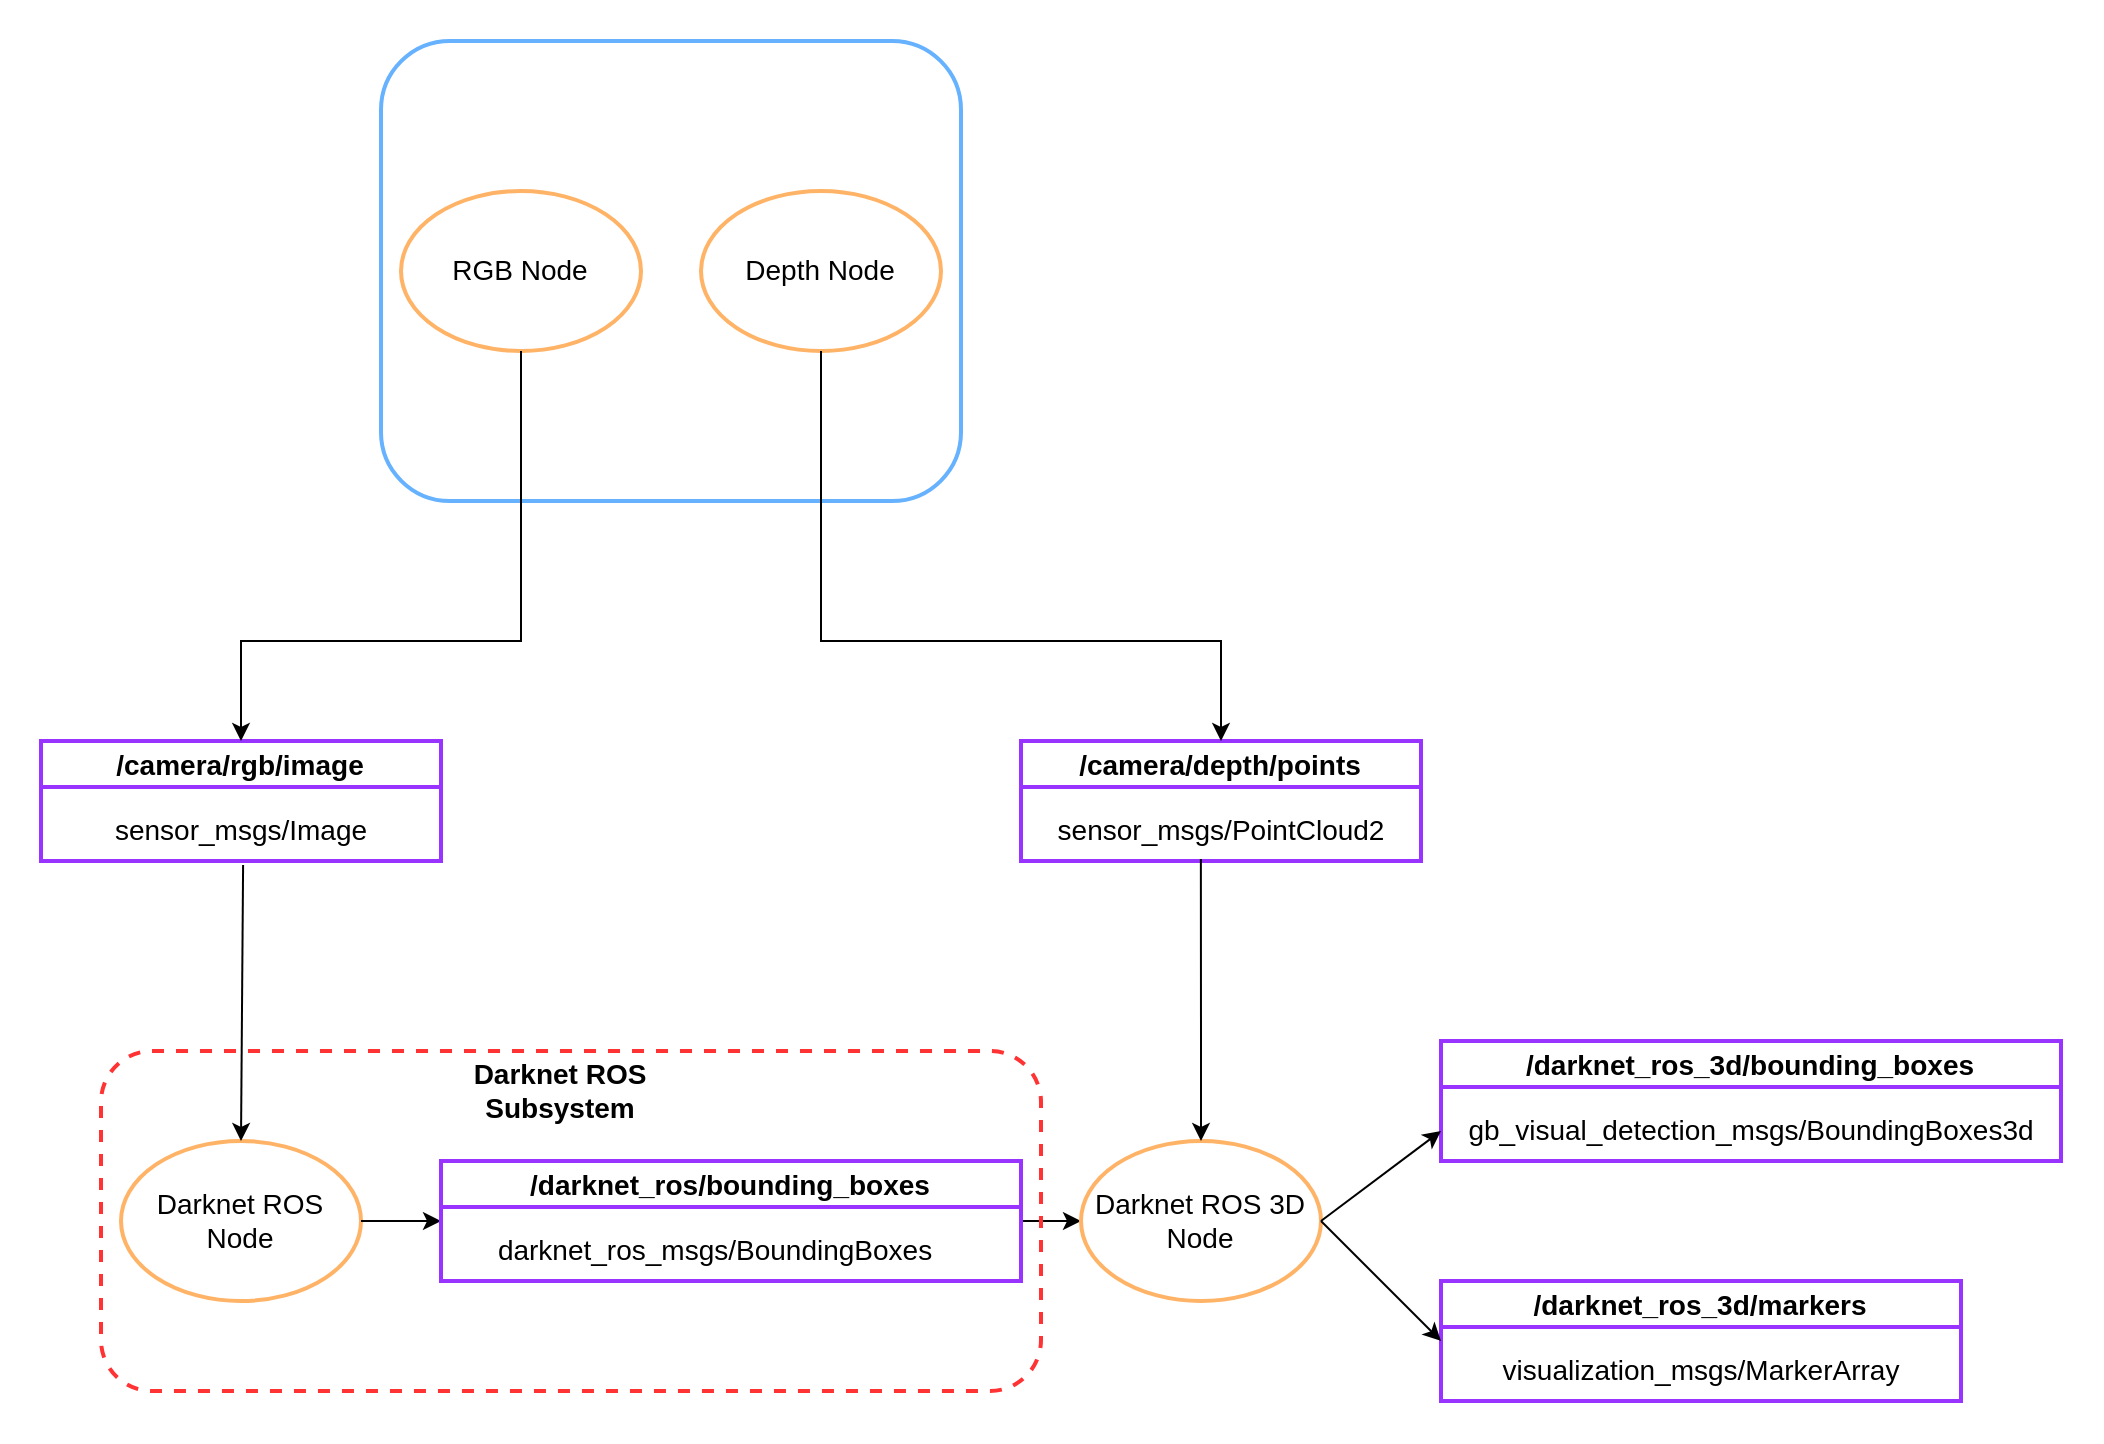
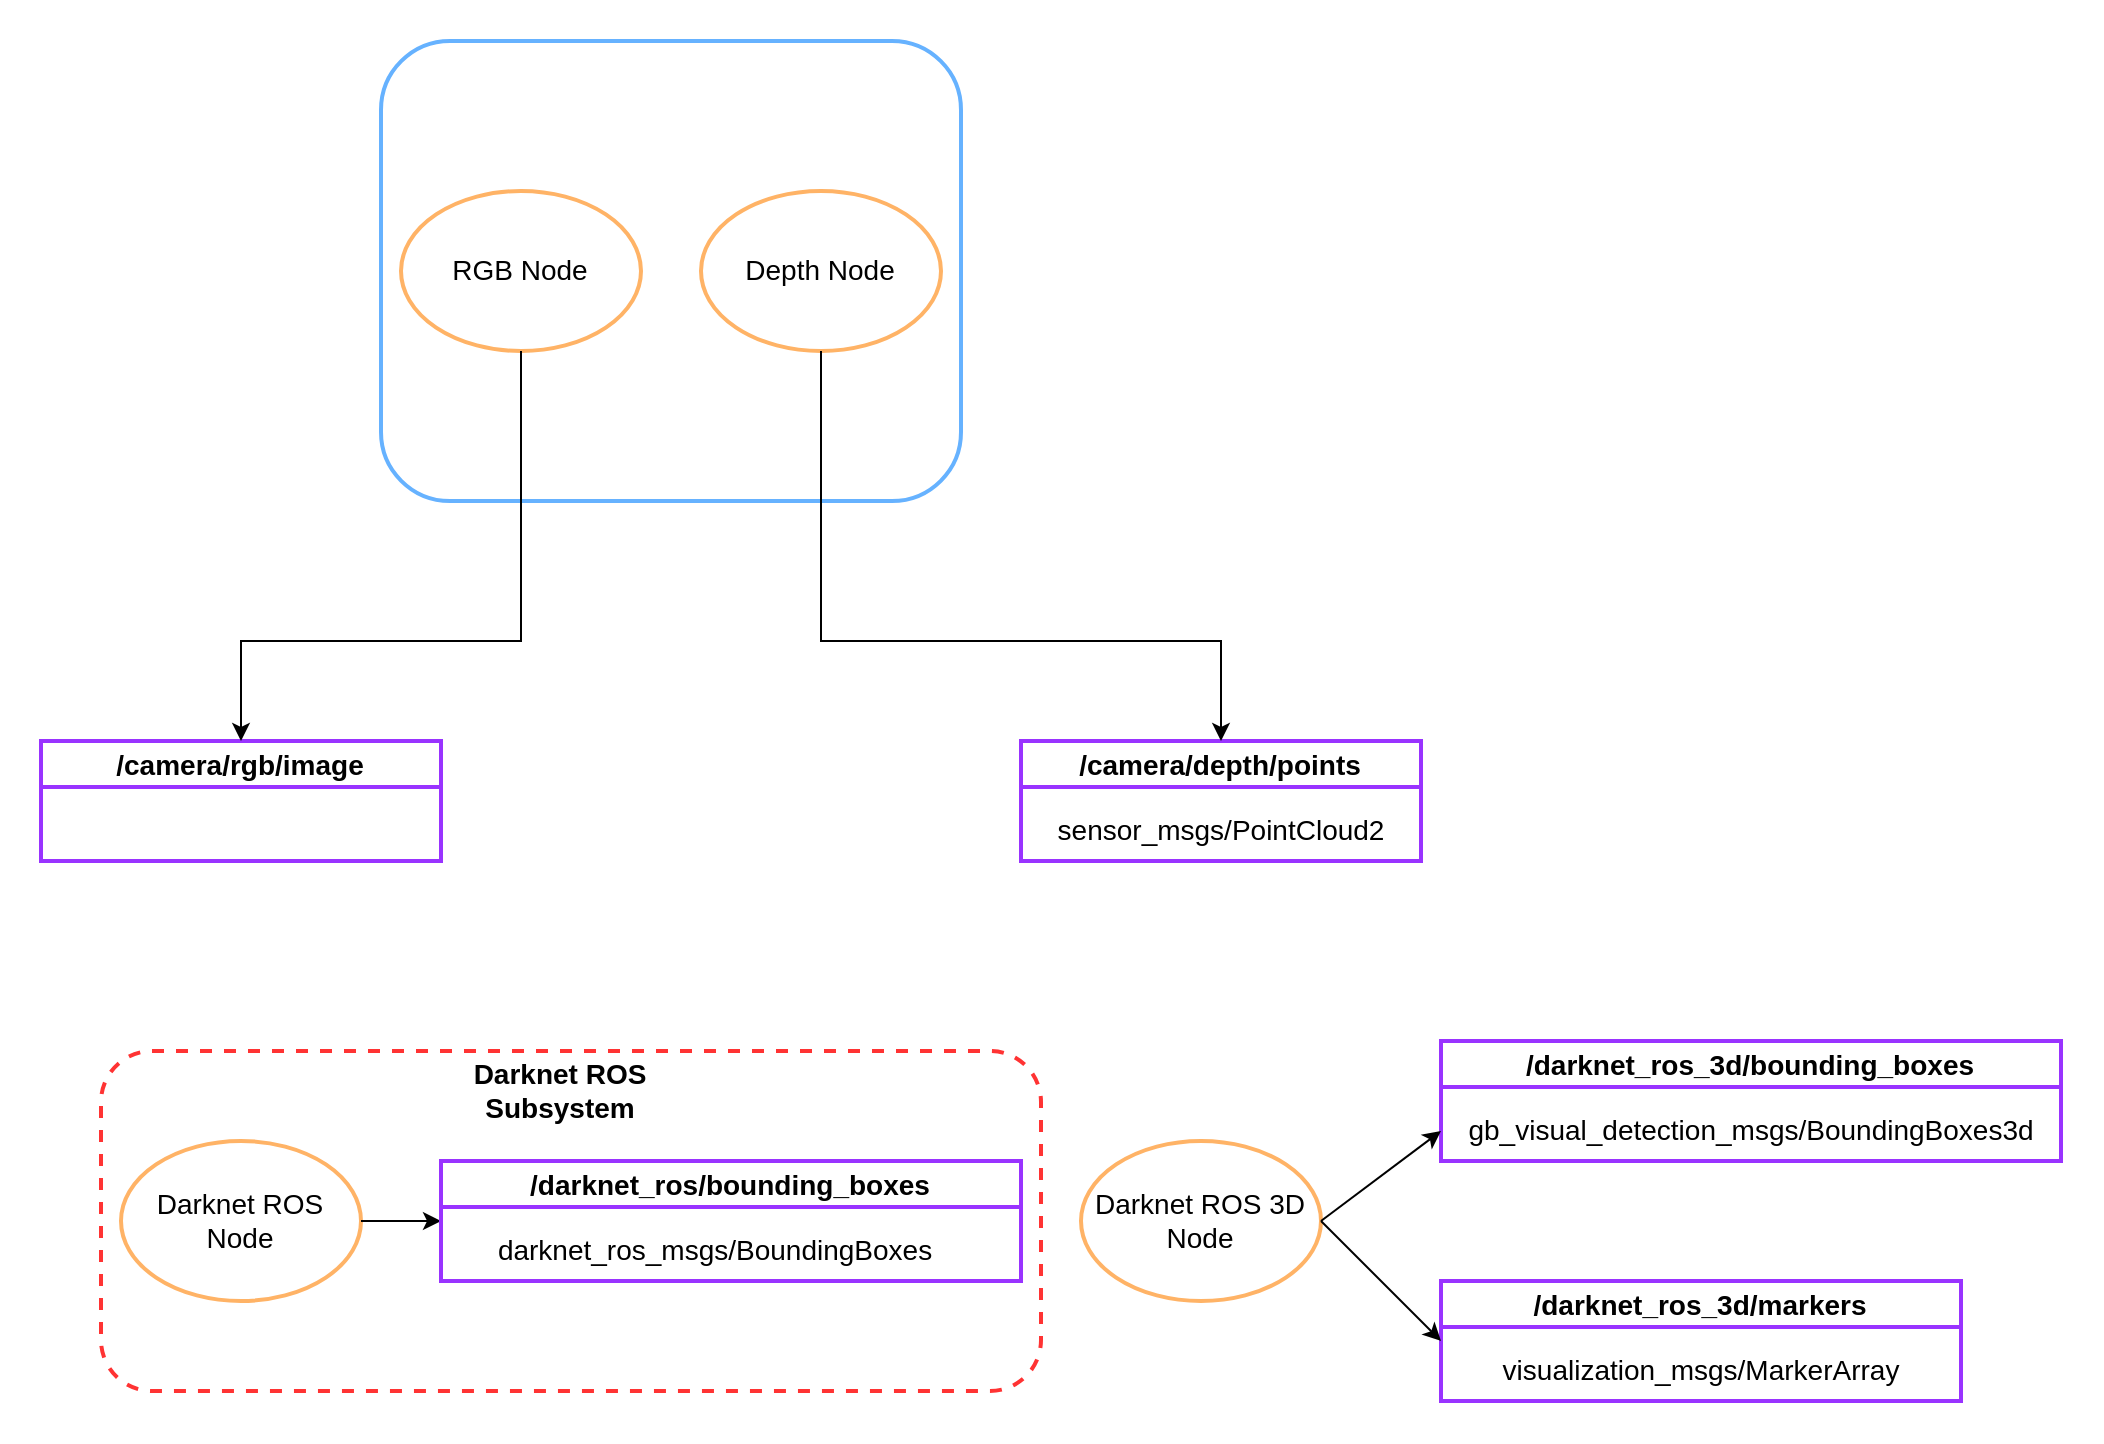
node "sensor_msgs/Image": removed
edge "sensor_msgs/Image" -> "Darknet ROS Node": removed
edge "sensor_msgs/PointCloud2" -> "Darknet ROS 3D Node": removed
edge "/darknet_ros/bounding_boxes" -> "Darknet ROS 3D Node": removed
